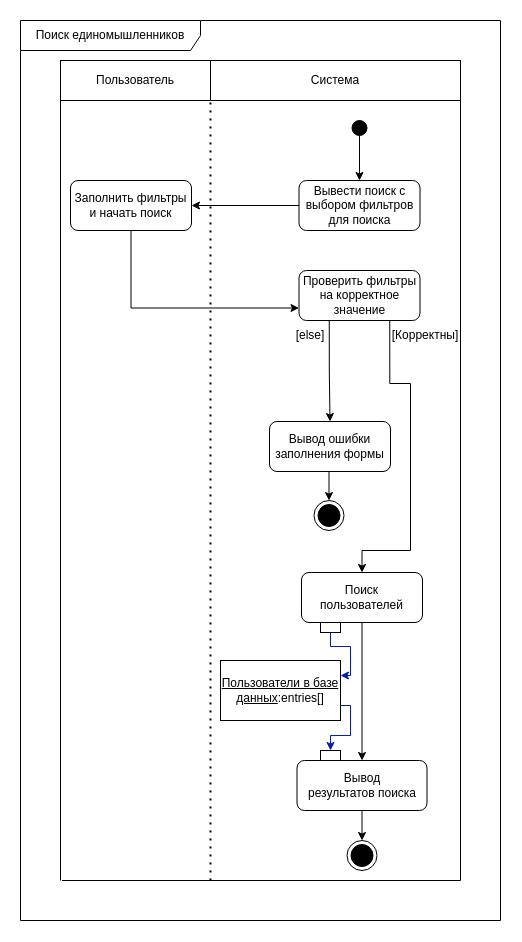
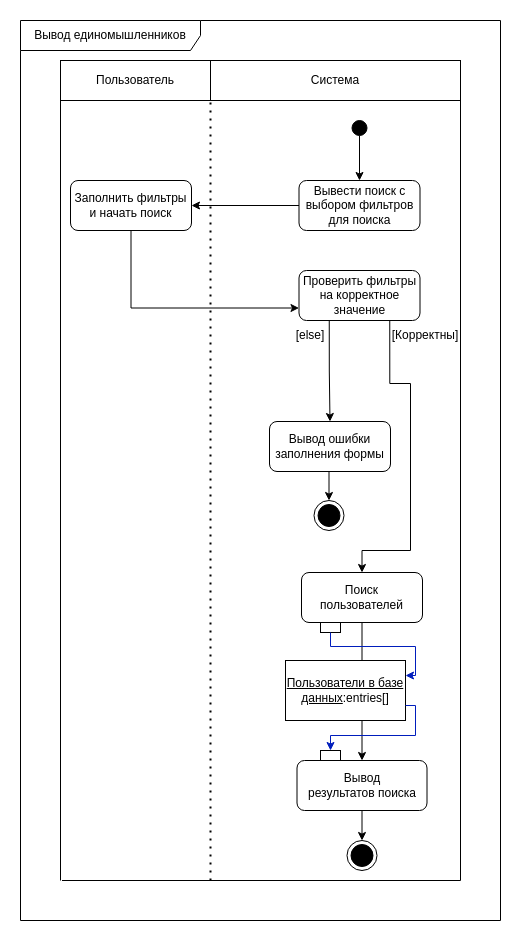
node "Поиск единомышленников": label "Поиск единомышленников" -> "Вывод единомышленников"
node "Пользователи в базе данных:entries[]": moved (281, 691) -> (346, 691)
